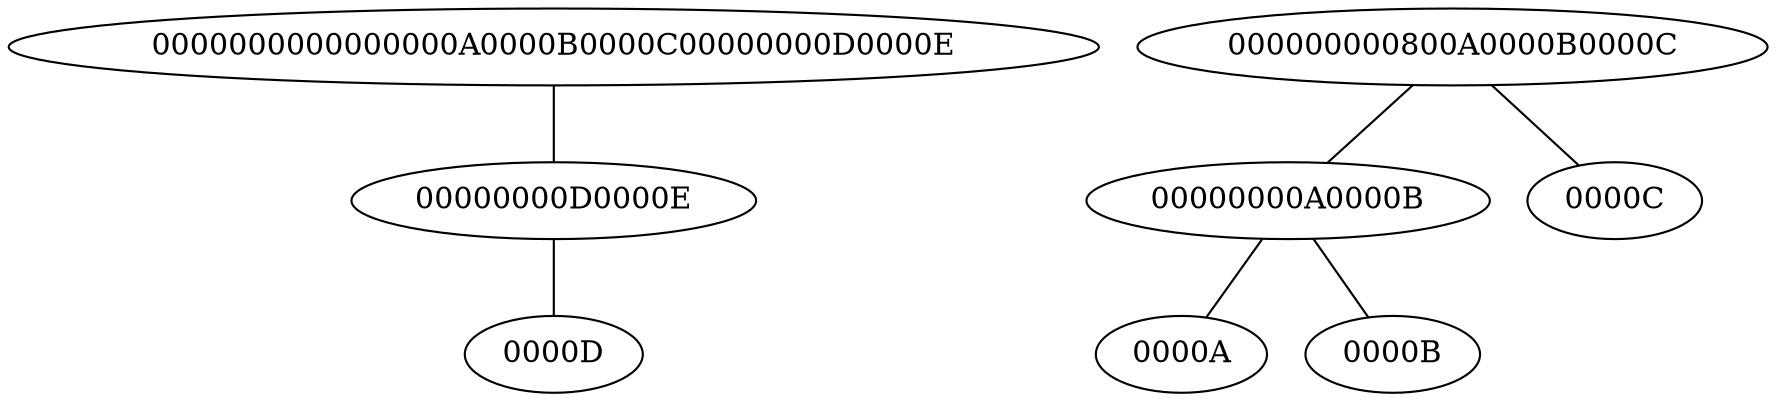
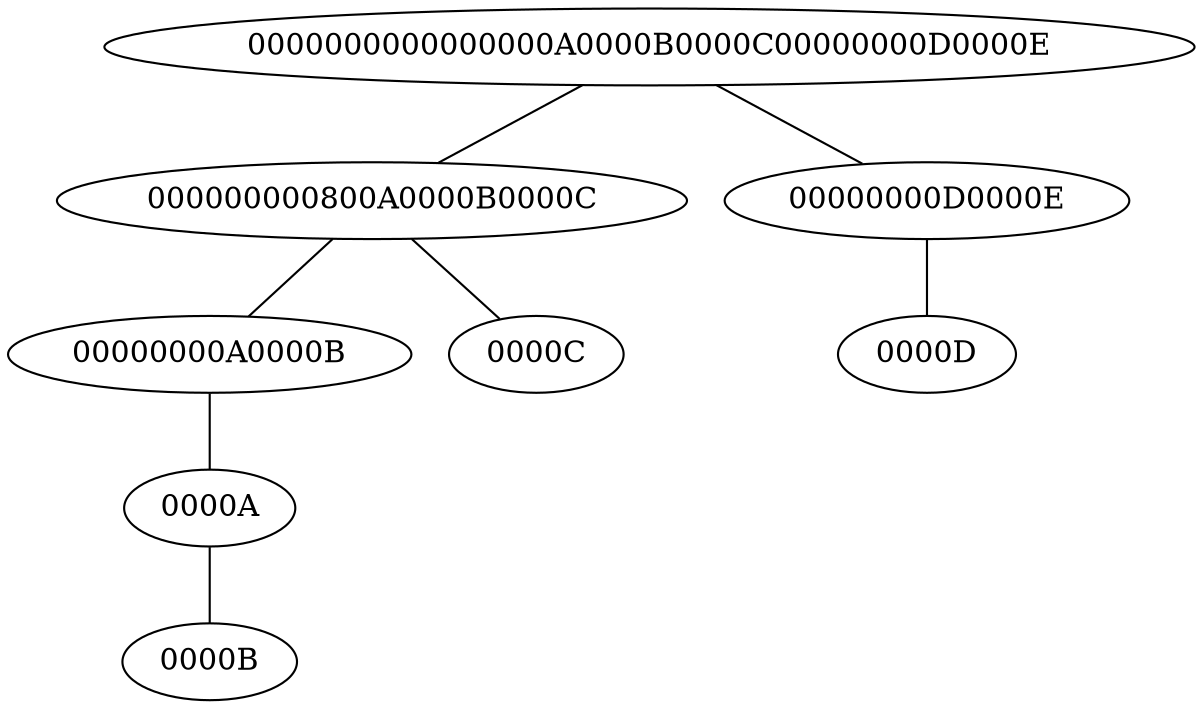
edge "0000000000000000A0000B0000C00000000D0000E" -- "000000000800A0000B0000C": added
edge "00000000A0000B" -- "0000B": now "0000A" -- "0000B"
